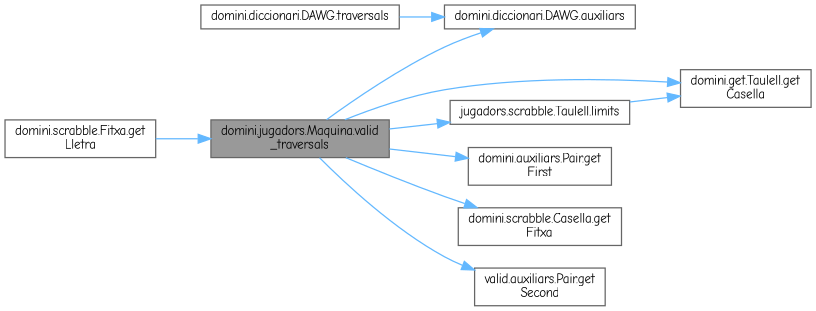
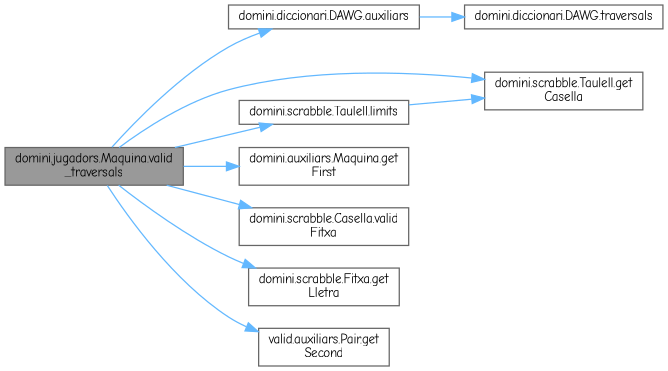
edge "domini.diccionari.DAWG.traversals" -> "domini.diccionari.DAWG.auxiliars": reversed
node "domini.get.Taulell.get Casella": label "domini.get.Taulell.get Casella" -> "domini.scrabble.Taulell.get Casella"
node "jugadors.scrabble.Taulell.limits": label "jugadors.scrabble.Taulell.limits" -> "domini.scrabble.Taulell.limits"
edge "domini.scrabble.Fitxa.get Lletra" -> "domini.jugadors.Maquina.valid _traversals": reversed
node "domini.auxiliars.Pair.get First": label "domini.auxiliars.Pair.get First" -> "domini.auxiliars.Maquina.get First"
node "domini.scrabble.Casella.get Fitxa": label "domini.scrabble.Casella.get Fitxa" -> "domini.scrabble.Casella.valid Fitxa"
